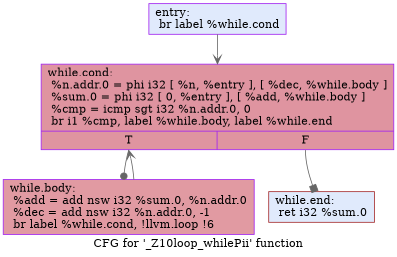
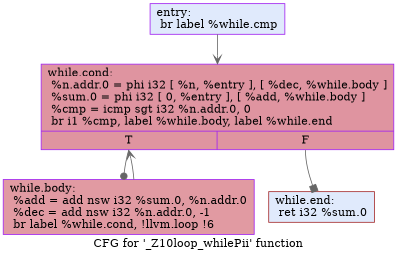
node "entry:": text "br label %while.cond" -> "br label %while.cmp"
